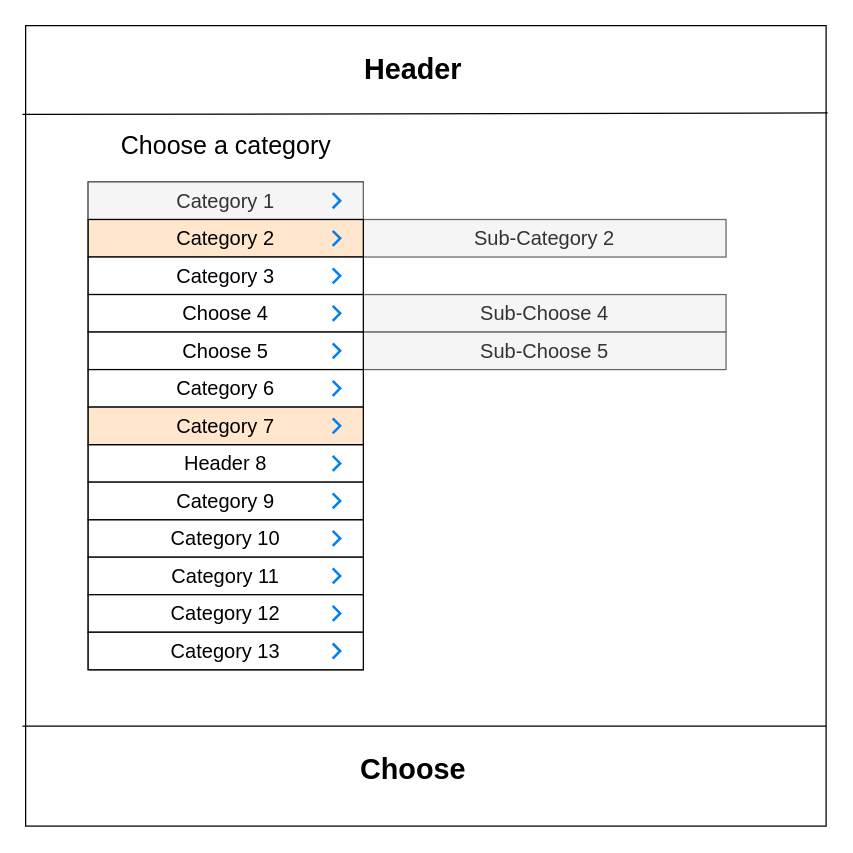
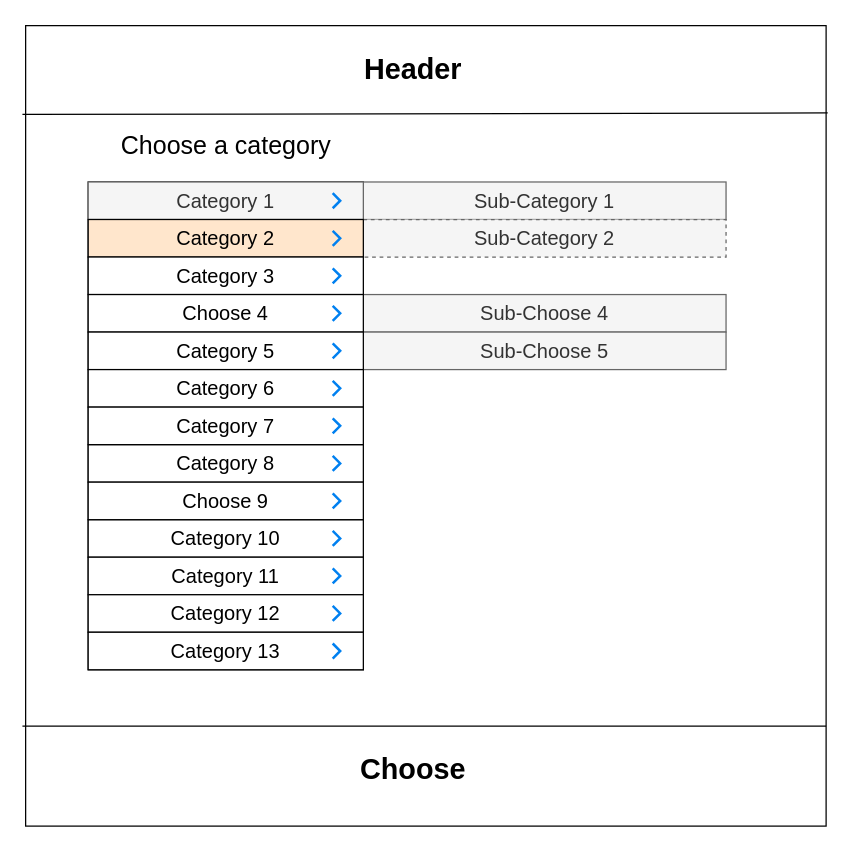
node "Sub-Category 1": added
node "Sub-Category 2": style solid -> dashed
node "Choose 5": label "Choose 5" -> "Category 5"
node "Category 7": fillcolor #ffe6cc -> #ffffff
node "Header 8": label "Header 8" -> "Category 8"
node "Category 9": label "Category 9" -> "Choose 9"
